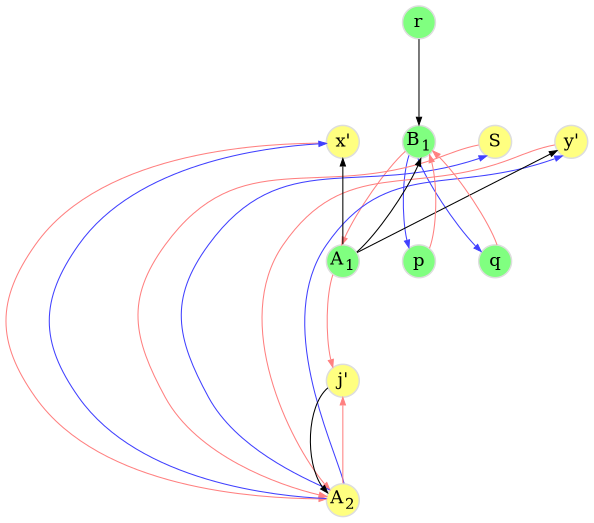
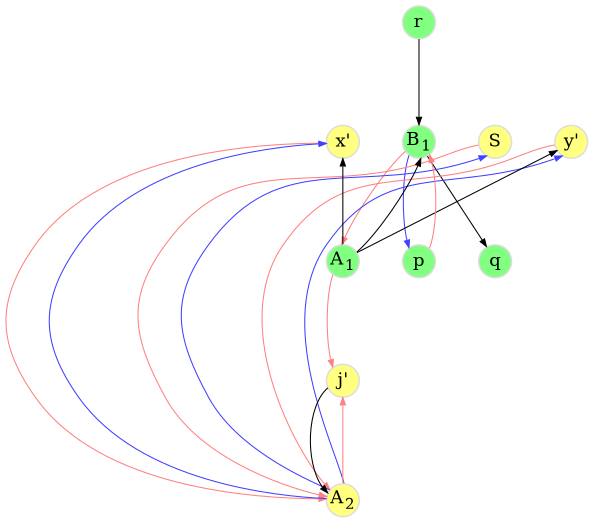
edge "q" -> "B": removed
edge "B" -> "q": color #4040ff -> #000000
